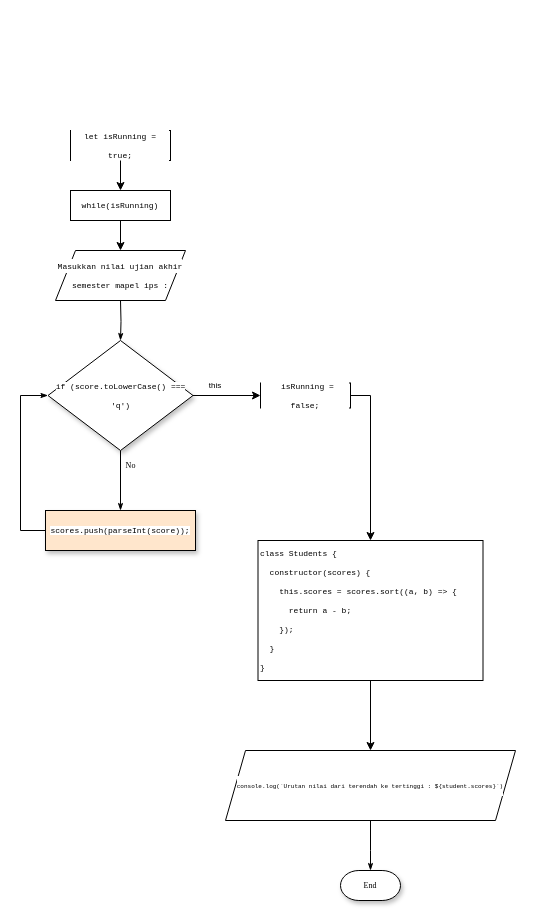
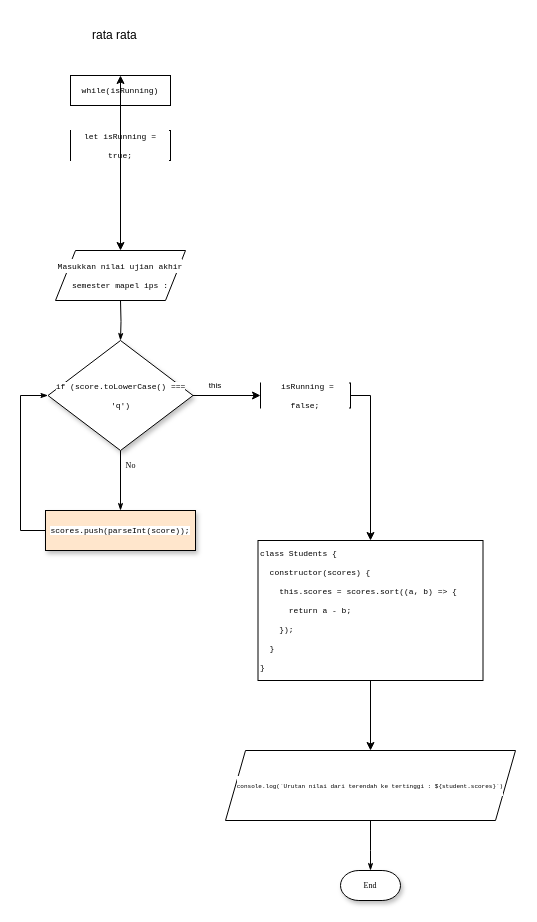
node "rata rata": added
node "while(isRunning)": moved (121, 206) -> (121, 91)
